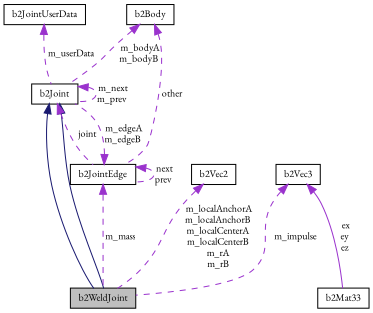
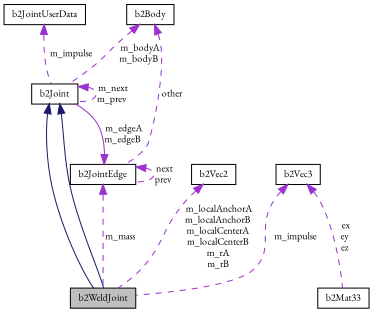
edge "b2Joint" -> "b2JointUserData": label " m_userData" -> " m_impulse"
edge "b2Joint" -> "b2JointEdge": style dashed -> solid
edge "b2JointEdge" -> "b2Joint": removed, label "joint"
edge "b2Mat33" -> "b2Vec3": style solid -> dashed
